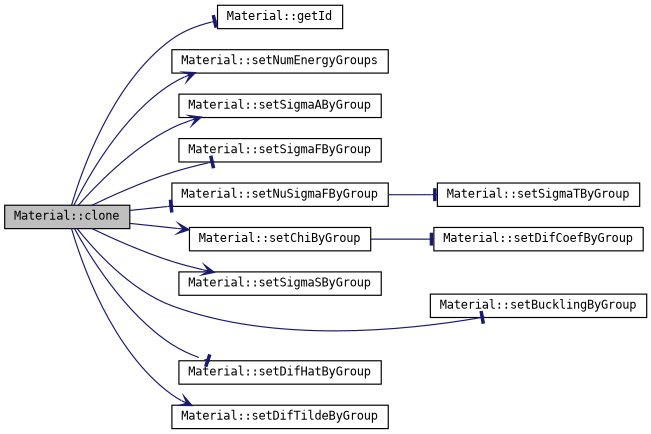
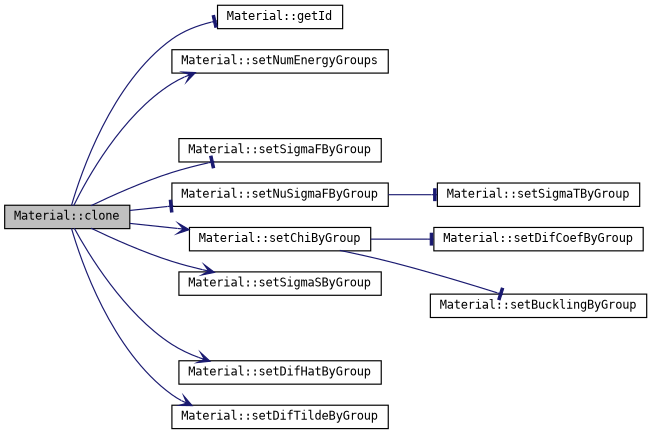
node "Material::setSigmaAByGroup": removed
edge "Material::clone" -> "Material::setDifHatByGroup": arrowhead tee -> vee
edge "Material::clone" -> "Material::setBucklingByGroup": now "Material::setChiByGroup" -> "Material::setBucklingByGroup"
